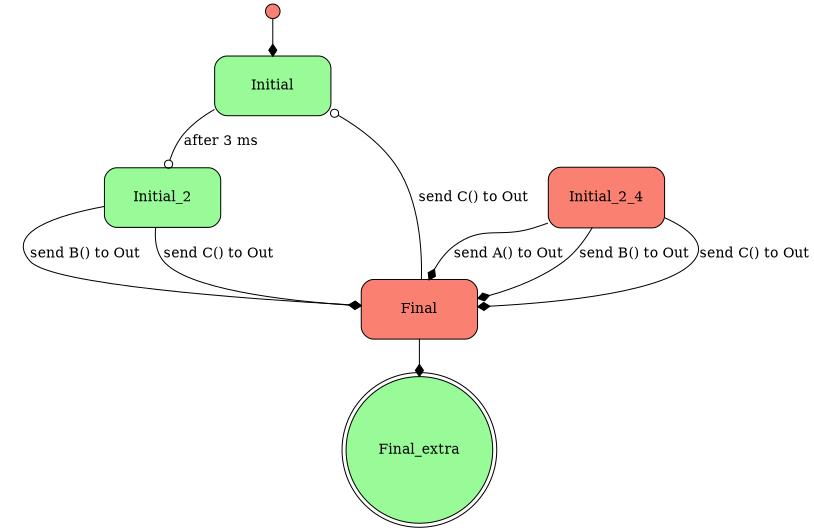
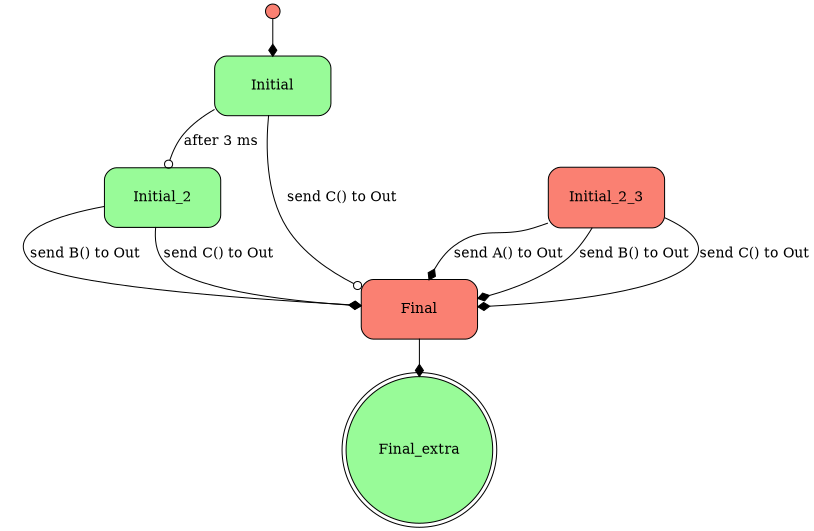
edge "Final" -> "Initial": reversed
node "Initial_2_4": label "Initial_2_4" -> "Initial_2_3"
